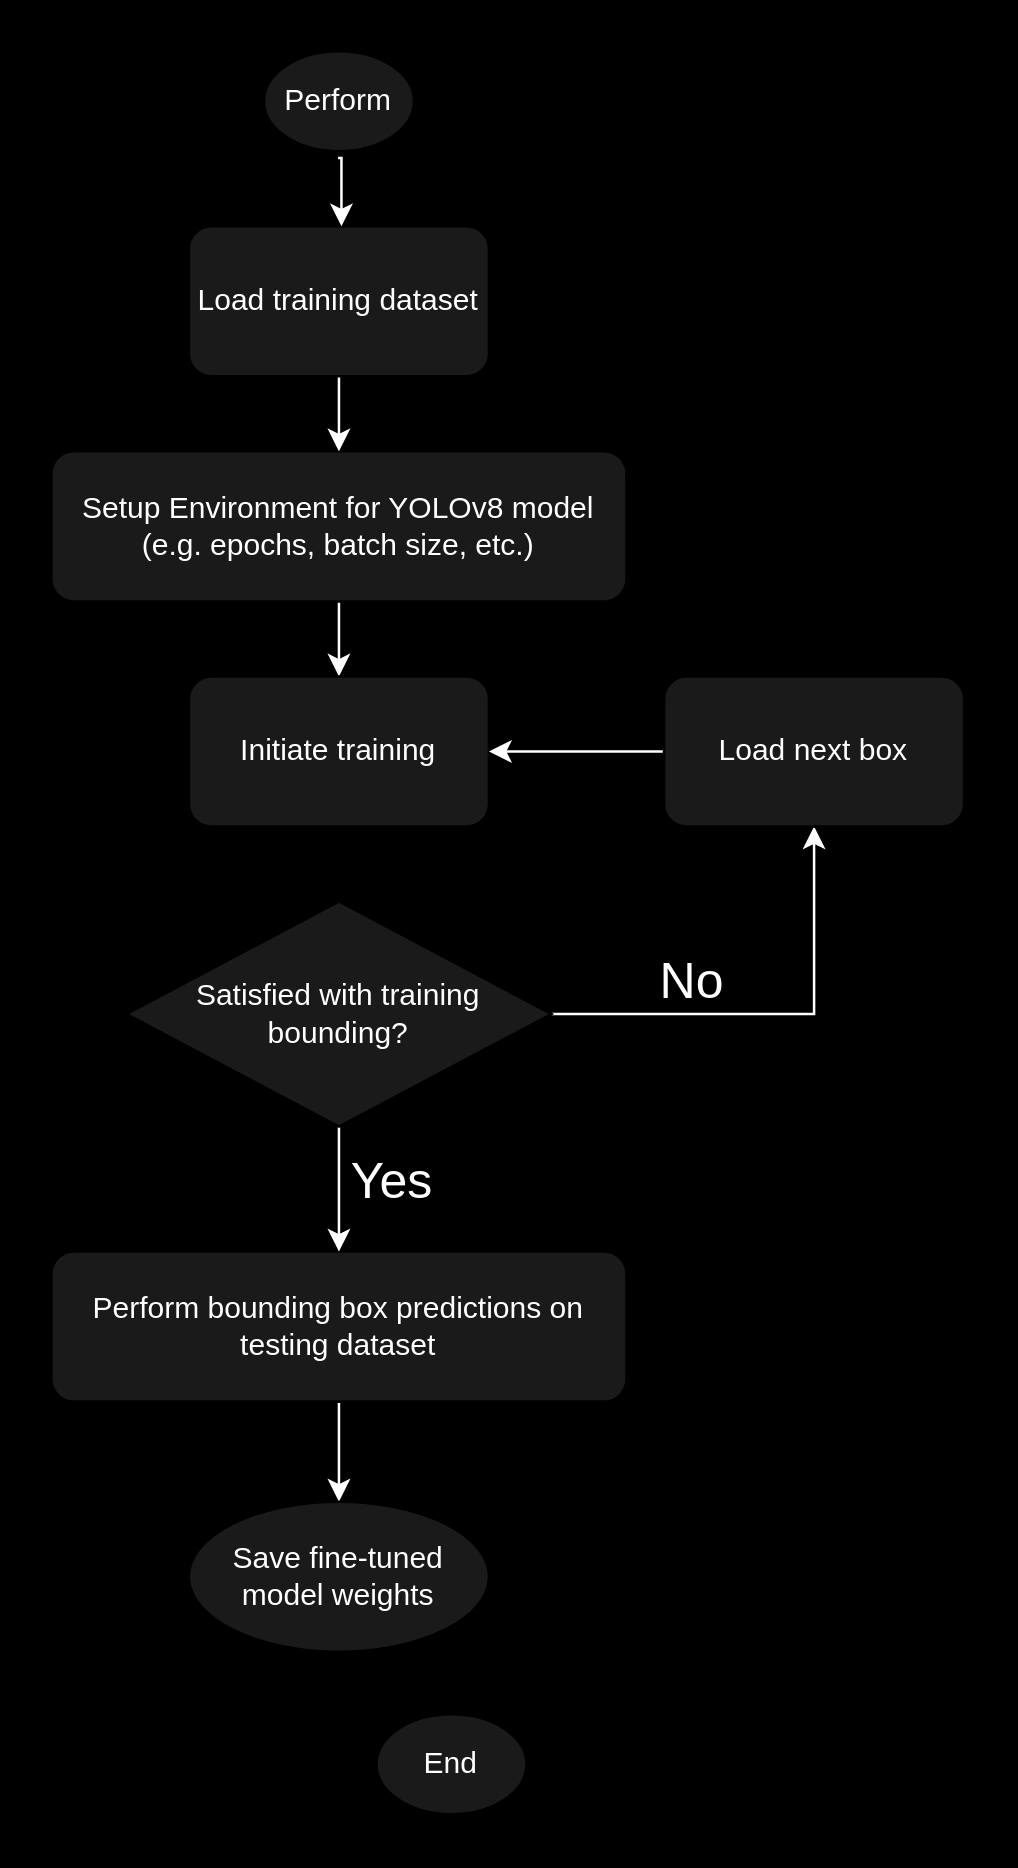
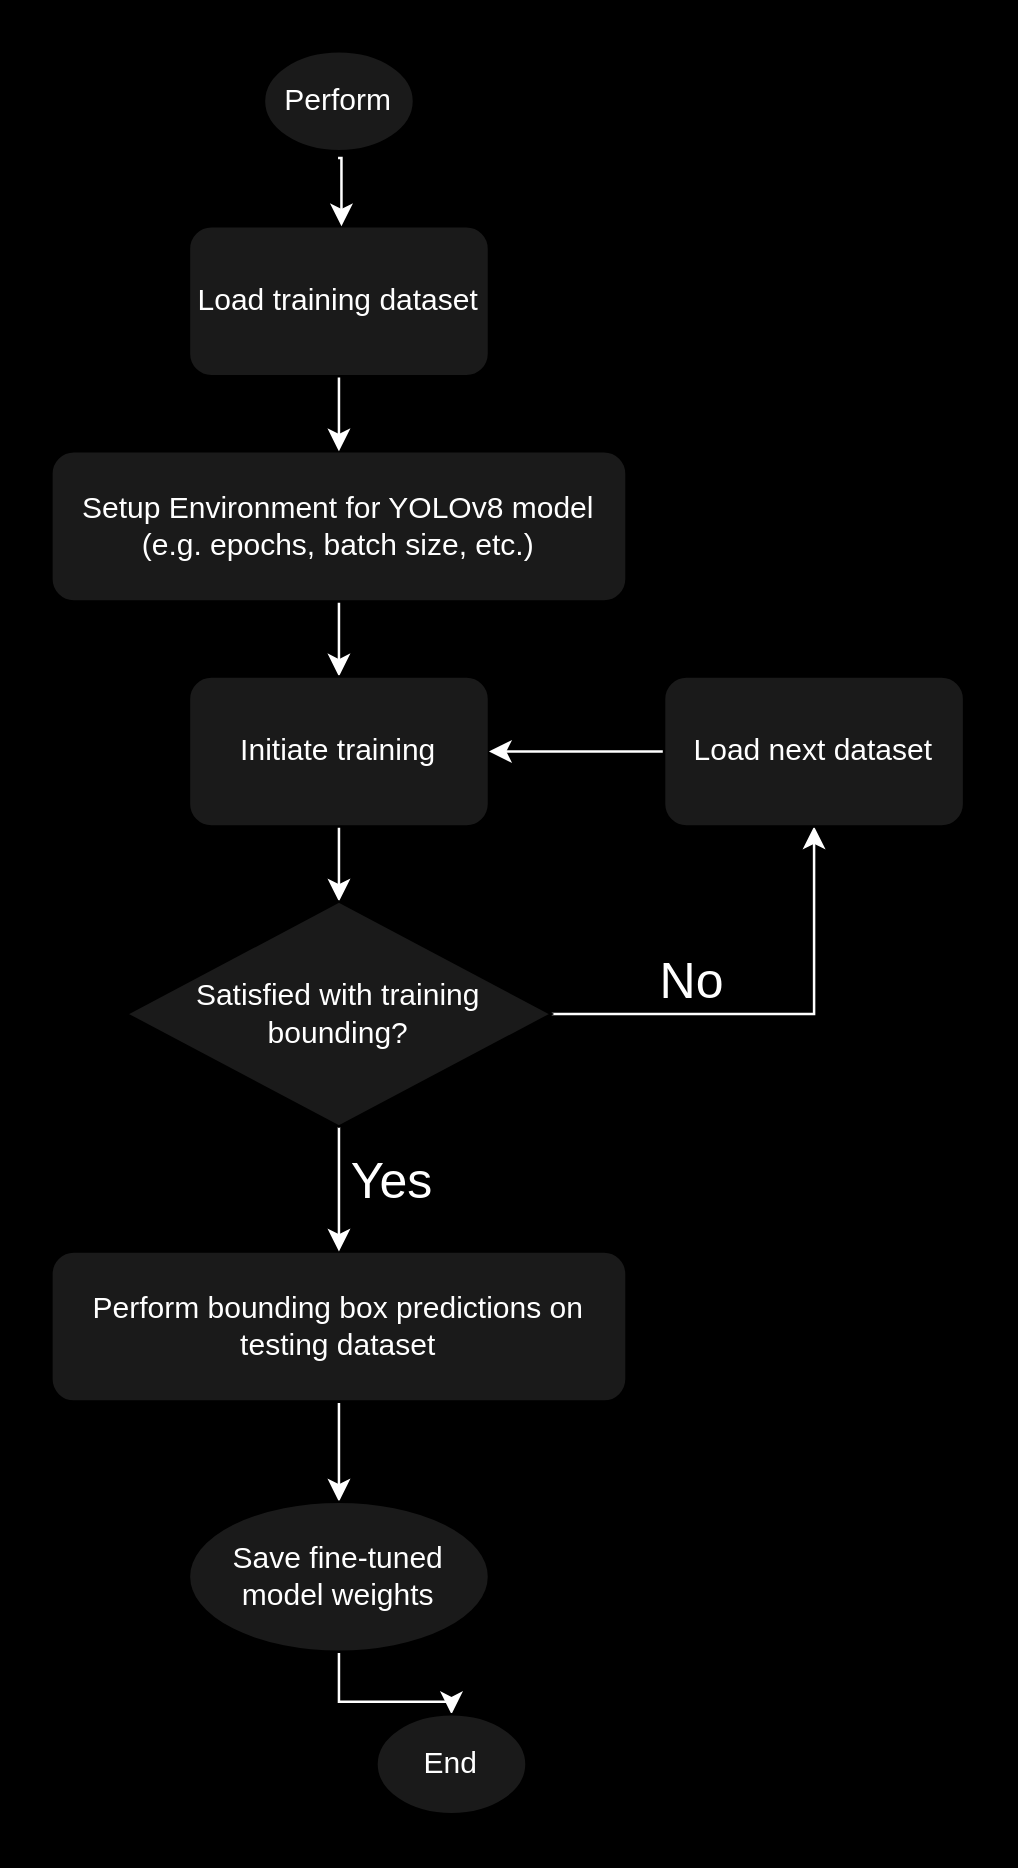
node "Load next box": label "Load next box" -> "Load next dataset"
edge "Initiate training" -> "Satisfied with training bounding?": added
edge "Save fine-tuned model weights" -> "End": added
